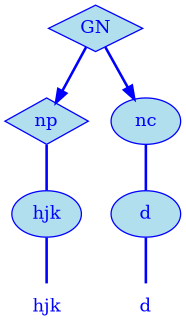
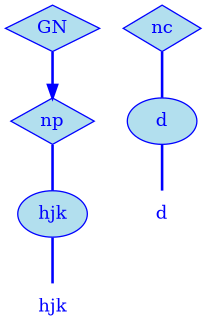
edge "GN" -> "nc": removed
node "nc": shape ellipse -> diamond
